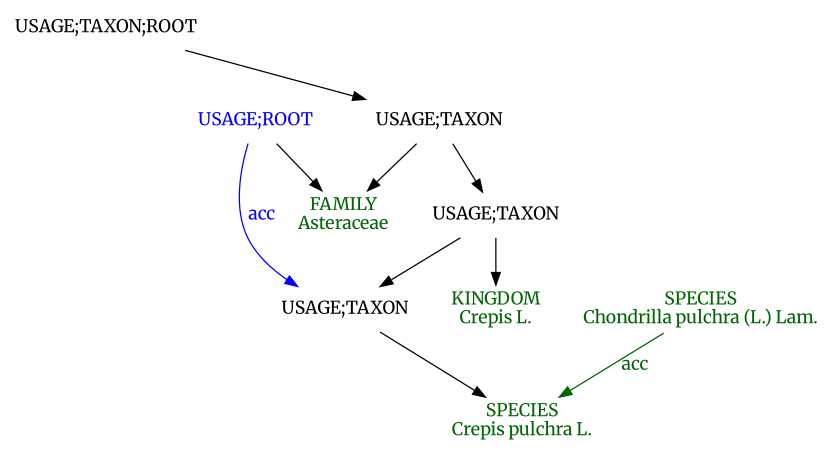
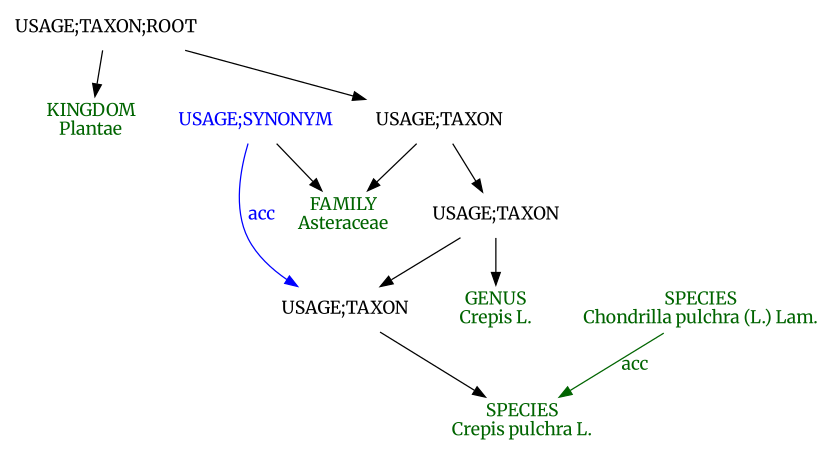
node "KINGDOM Plantae": added
node "USAGE;ROOT": label "USAGE;ROOT" -> "USAGE;SYNONYM"
node "KINGDOM Crepis L.": label "KINGDOM Crepis L." -> "GENUS Crepis L."
